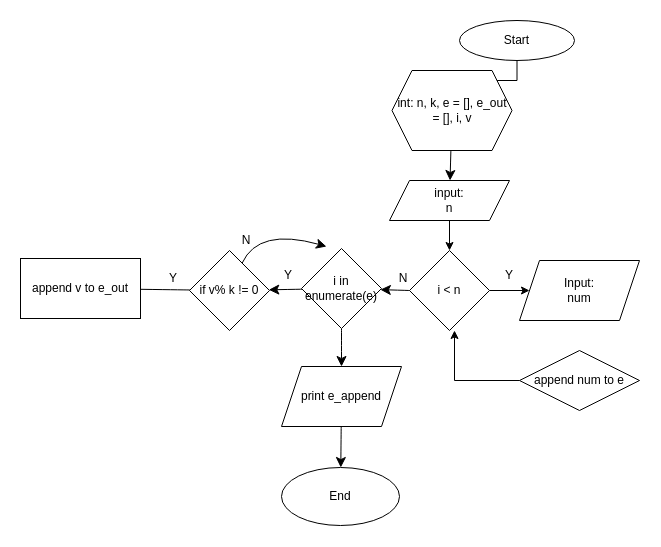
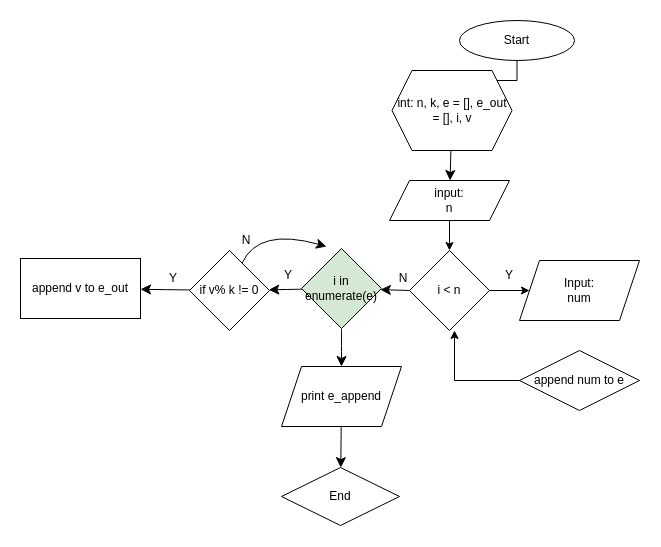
edge "append v to e_out" -- "if v% k != 0": arrowhead none -> classic
node "i in enumerate(e)": fillcolor #ffffff -> #d5e8d4
node "End": shape ellipse -> diamond
